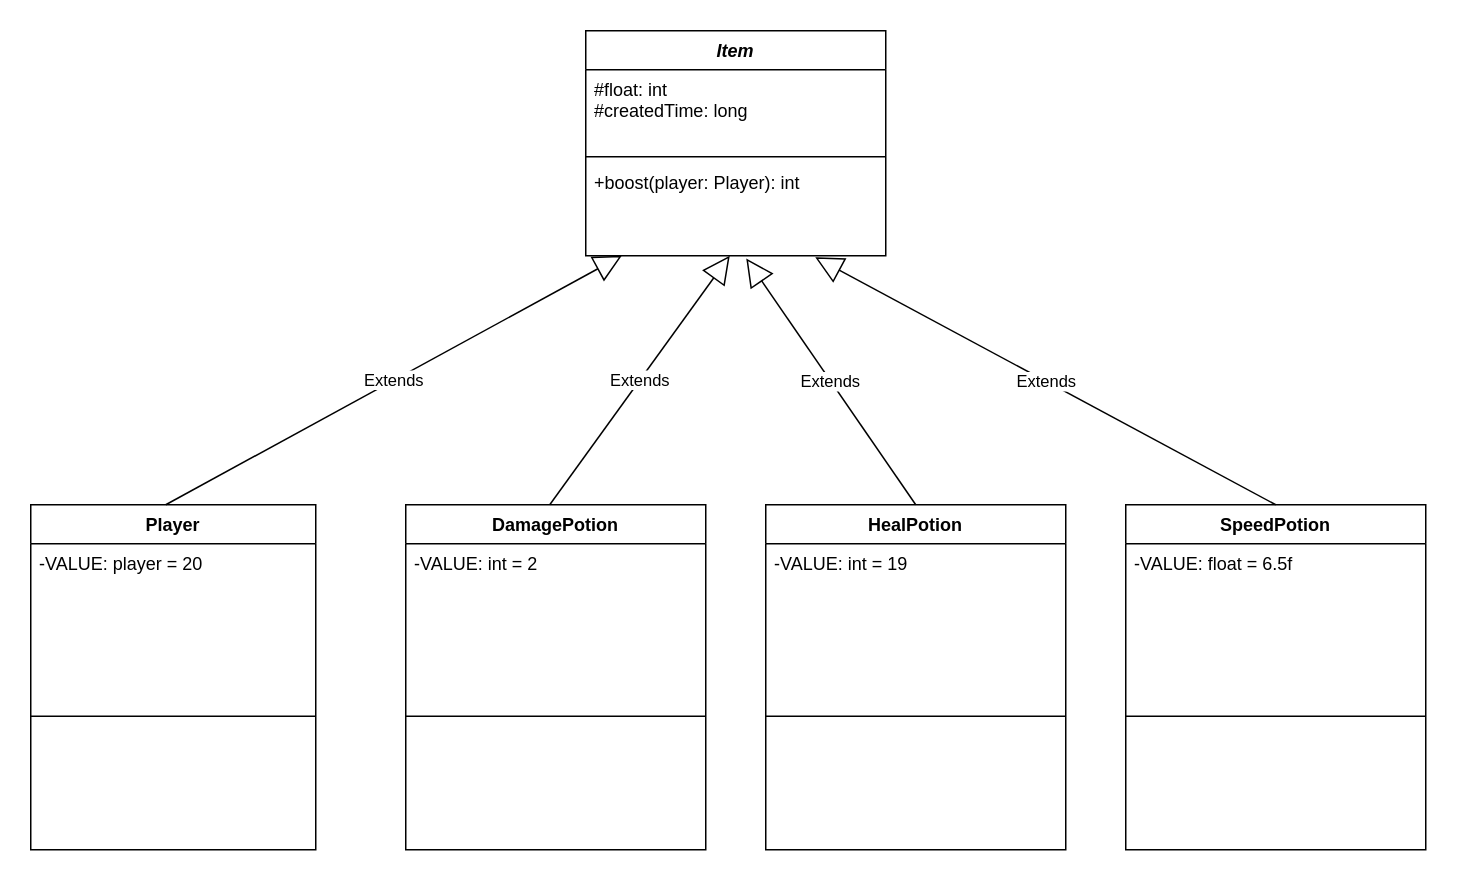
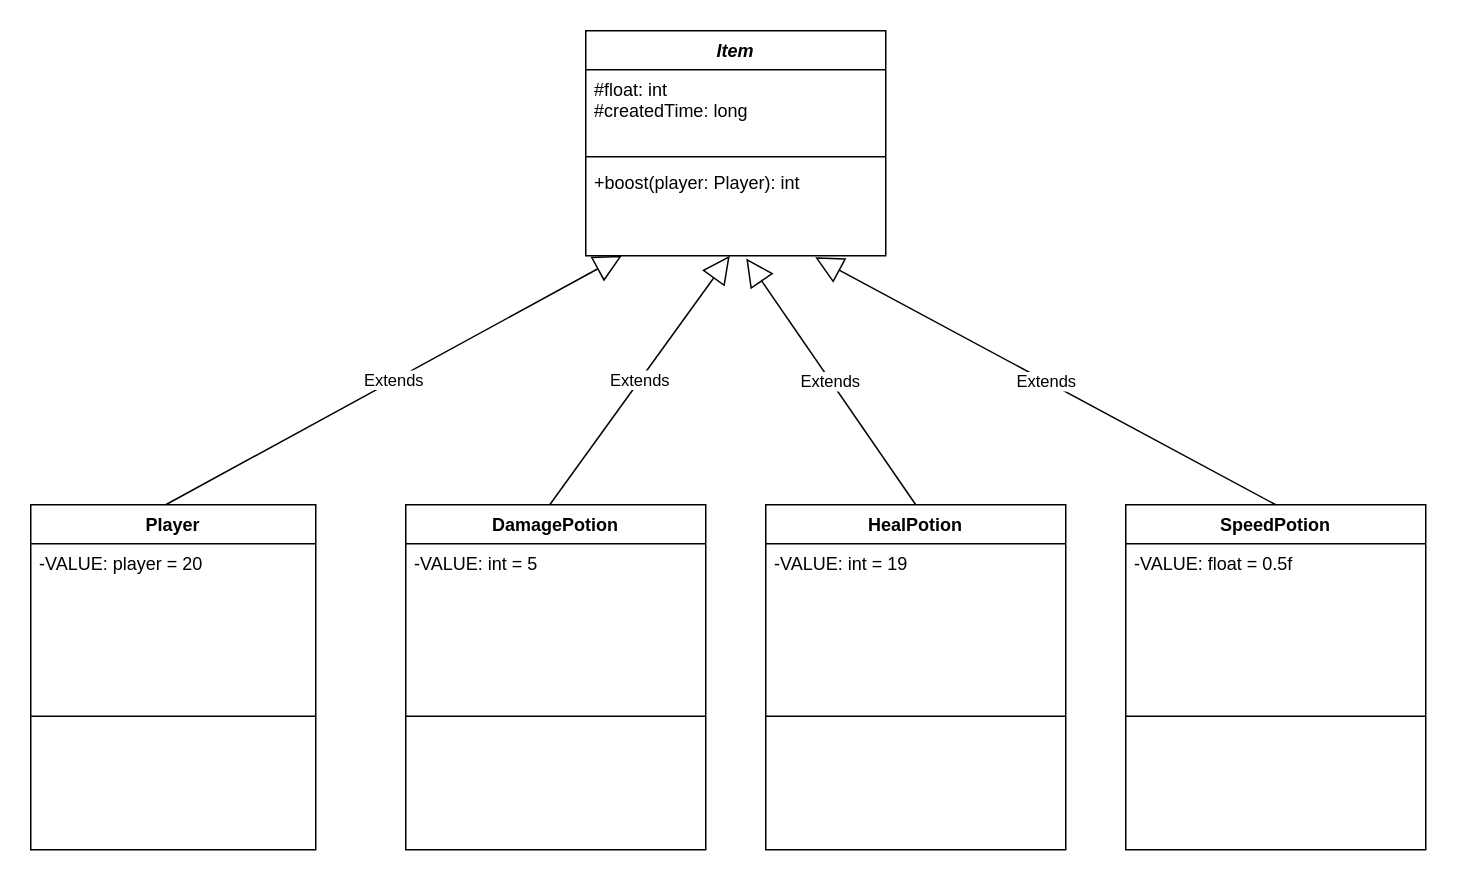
node "-VALUE: int = 2": label "-VALUE: int = 2" -> "-VALUE: int = 5"
node "-VALUE: float = 6.5f": label "-VALUE: float = 6.5f" -> "-VALUE: float = 0.5f"
